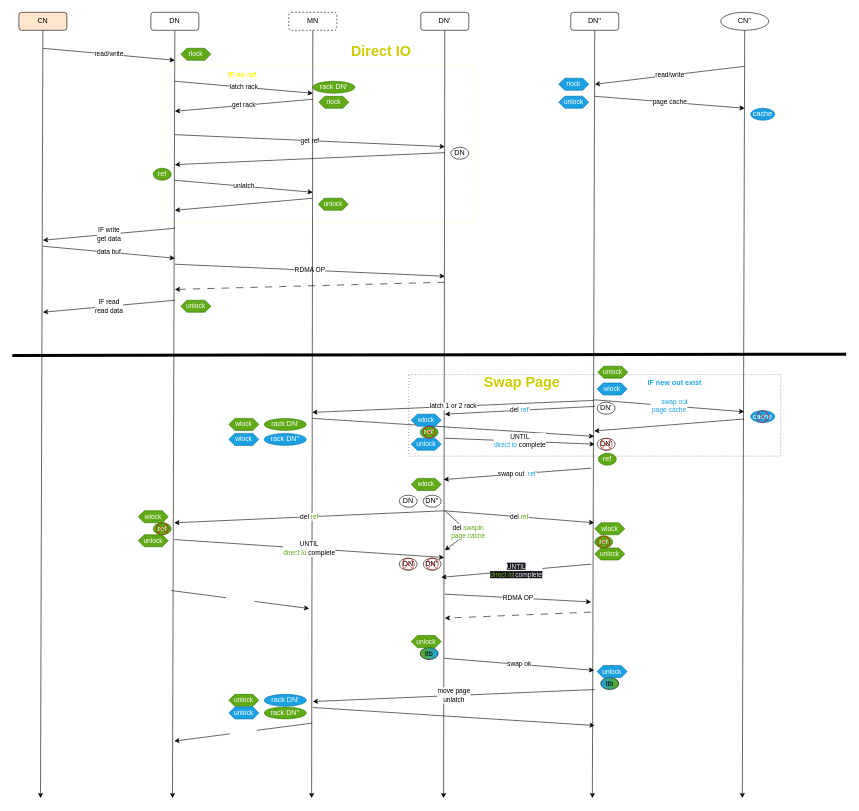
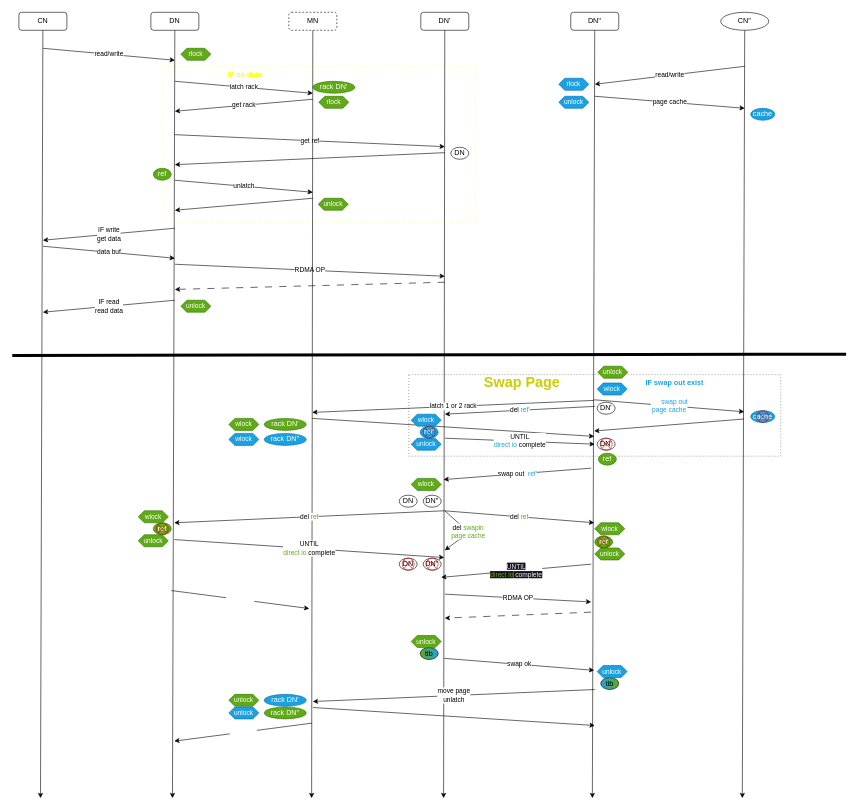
node "CN": fillcolor #ffe6cc -> #ffffff
node "Direct IO": removed
node "IF no ref": label "IF no ref" -> "IF no data"
node "IF new out exist": label "IF new out exist" -> "IF swap out exist"
node "ref'": fillcolor #60a917 -> #1ba1e2
